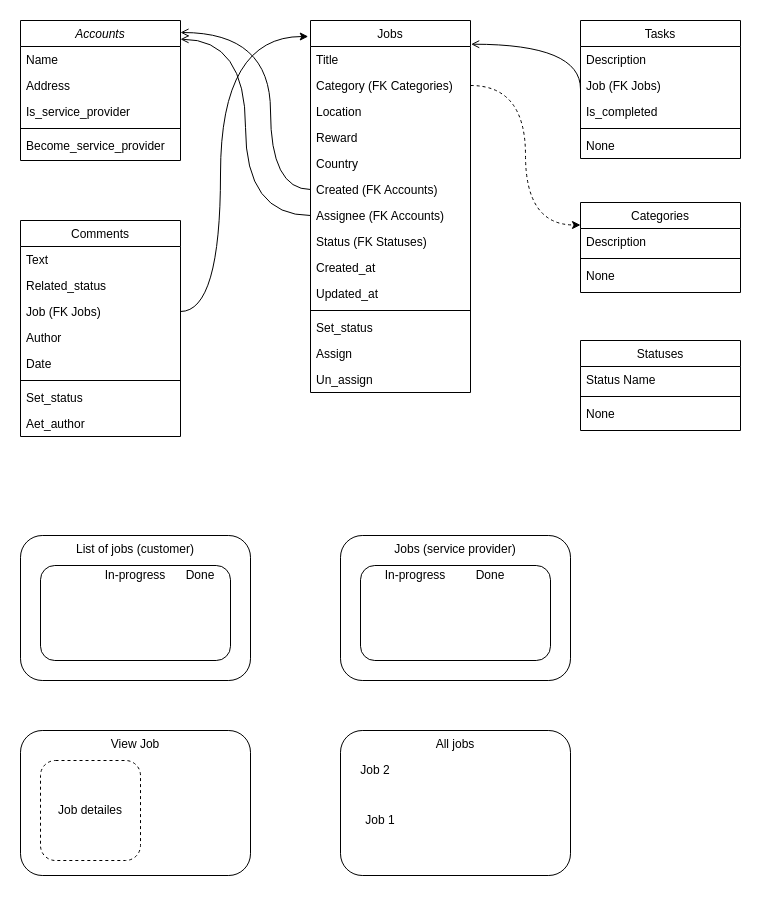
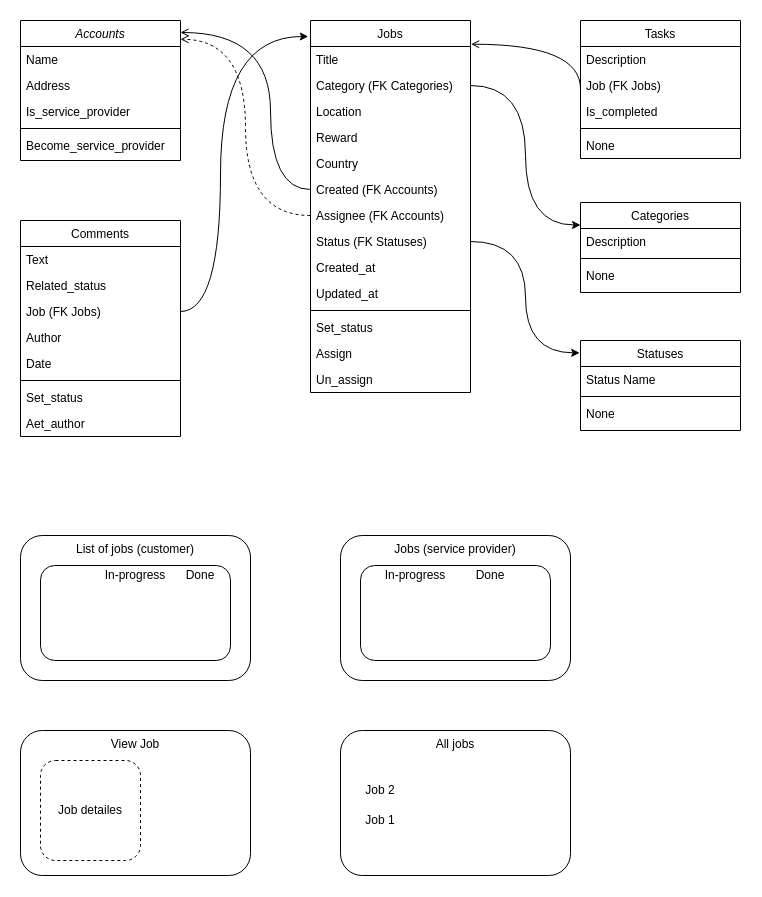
edge "Assignee (FK Accounts)" -> "Accounts": style solid -> dashed
edge "Category (FK Categories)" -> "Categories": style dashed -> solid
edge "Status (FK Statuses)" -> "Statuses": added
node "Job 2": moved (376, 771) -> (381, 791)
